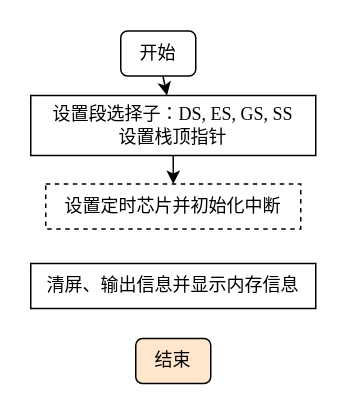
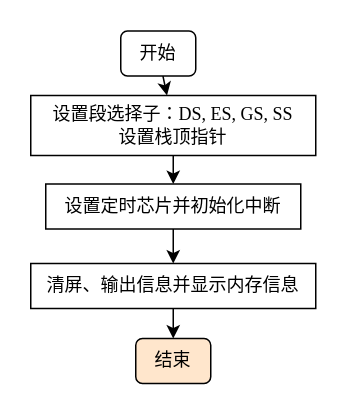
node "设置定时芯片并初始化中断": style dashed -> solid
edge "设置定时芯片并初始化中断" -> "清屏、输出信息并显示内存信息": added
edge "清屏、输出信息并显示内存信息" -> "结束": added
